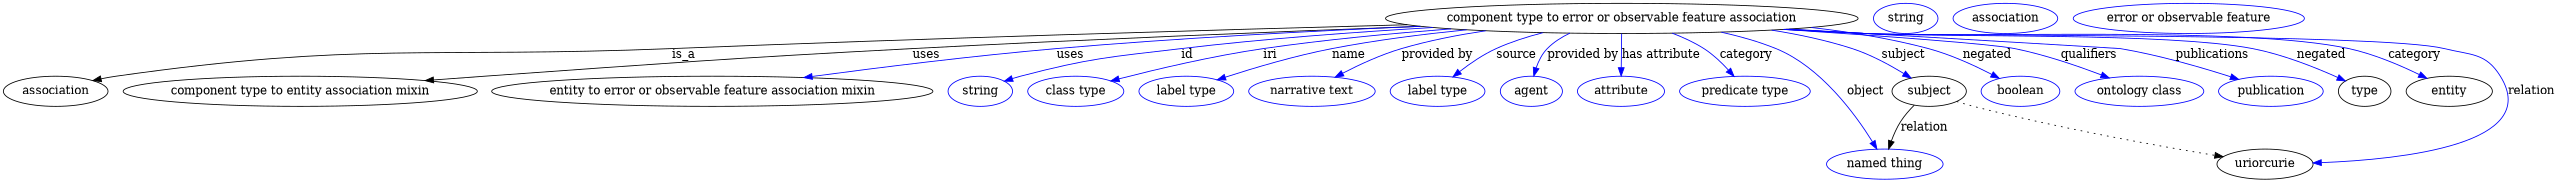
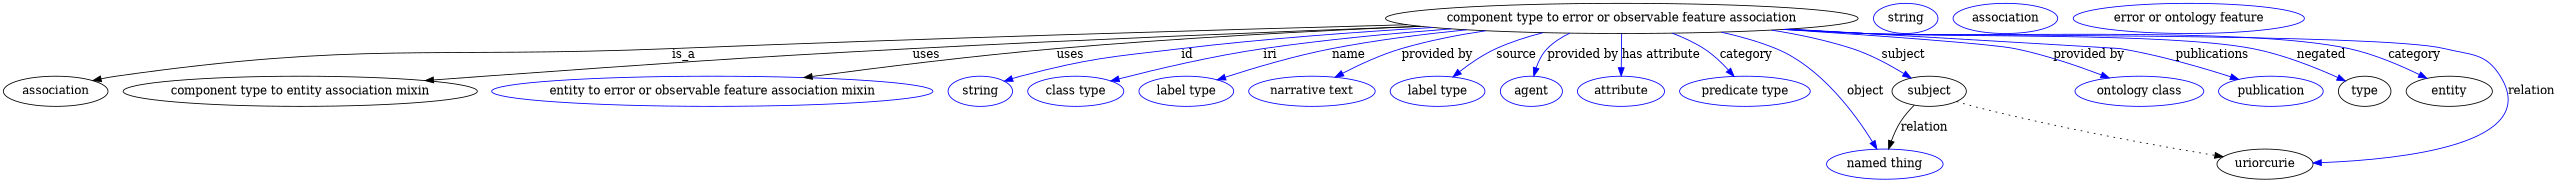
node "error or observable feature": label "error or observable feature" -> "error or ontology feature"
edge "component type to error or observable feature association" -> "entity to error or observable feature association mixin": color blue -> black
edge "component type to error or observable feature association" -> "ontology class": label "qualifiers" -> "provided by"
node "entity to error or observable feature association mixin": color black -> blue
node "boolean": removed
